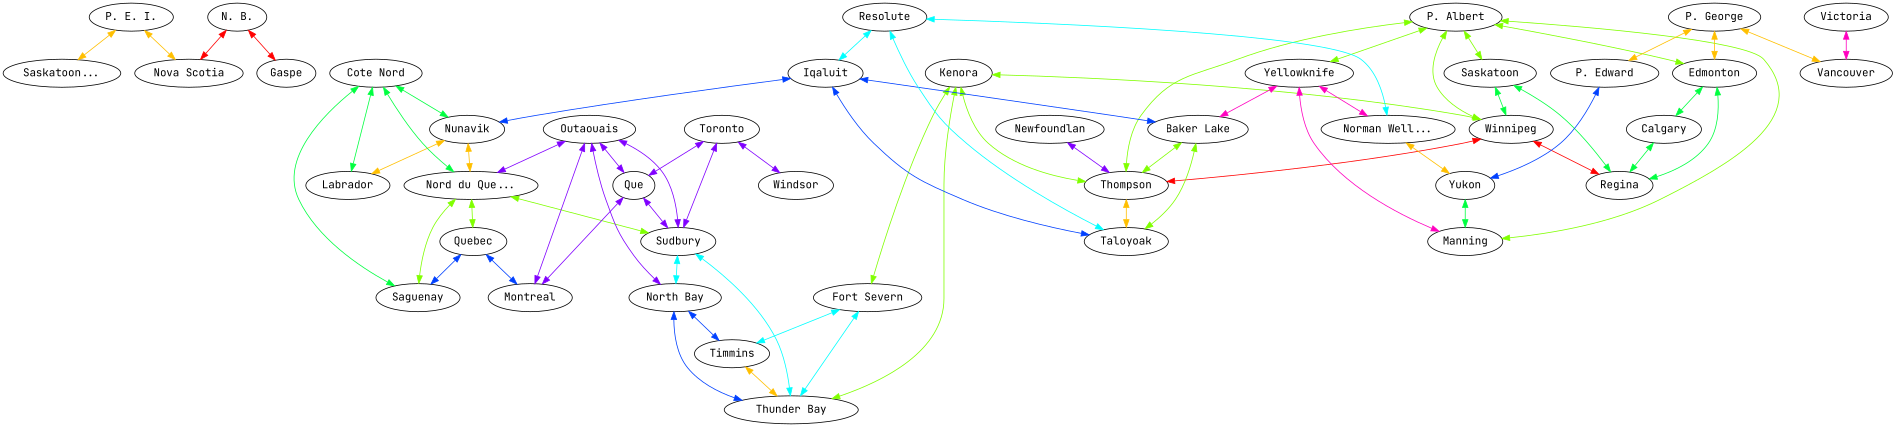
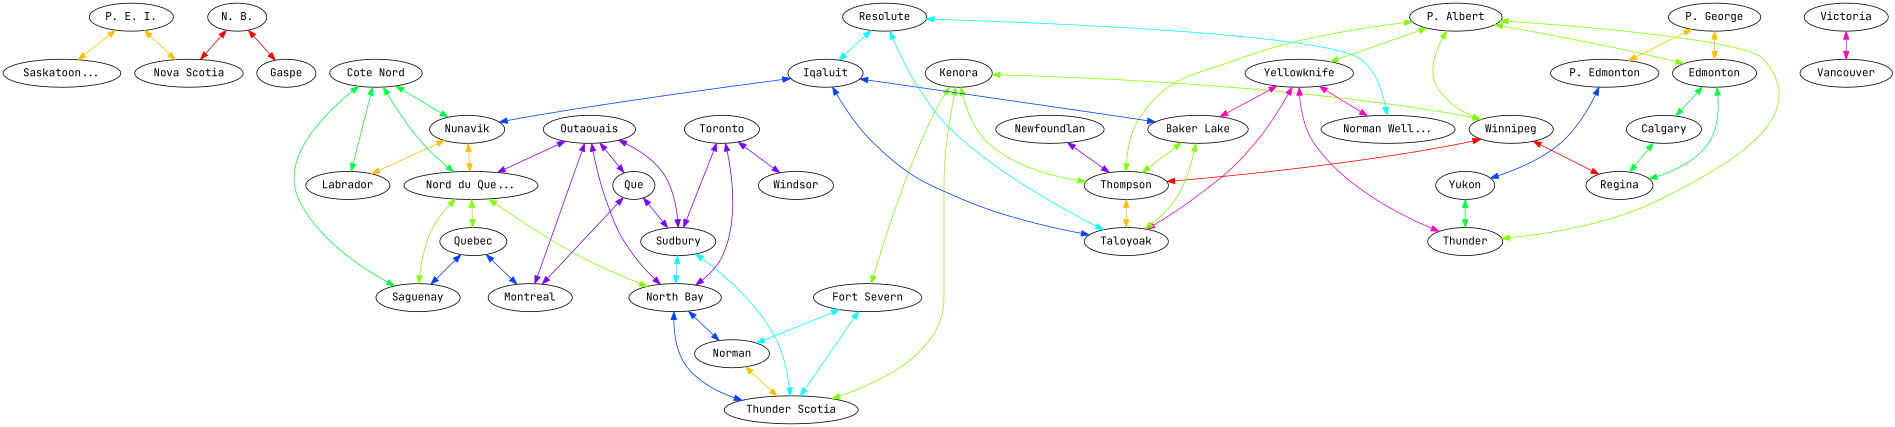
edge "P. George" -- "Vancouver": removed
node "Saskatoon": removed
node "P. Edward": label "P. Edward" -> "P. Edmonton"
edge "Toronto" -- "Que": now "Toronto" -- "North Bay"
edge "Norman Well..." -- "Yukon": removed
edge "Yellowknife" -- "Taloyoak": added
edge "Nord du Que..." -- "Sudbury": now "Nord du Que..." -- "North Bay"
node "Manning": label "Manning" -> "Thunder"
node "Timmins": label "Timmins" -> "Norman"
node "Thunder Bay": label "Thunder Bay" -> "Thunder Scotia"
